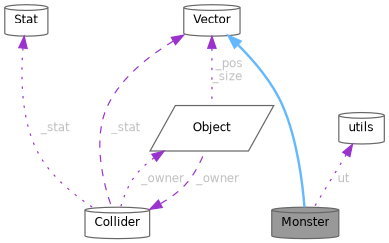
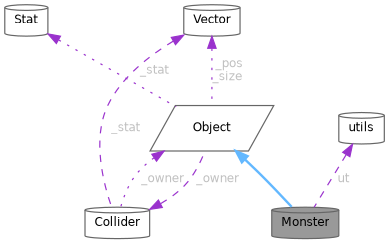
edge "Monster" -> "Vector": now "Monster" -> "Object"
edge "Collider" -> "Stat": now "Object" -> "Stat"
edge "Monster" -> "utils": style dotted -> dashed
